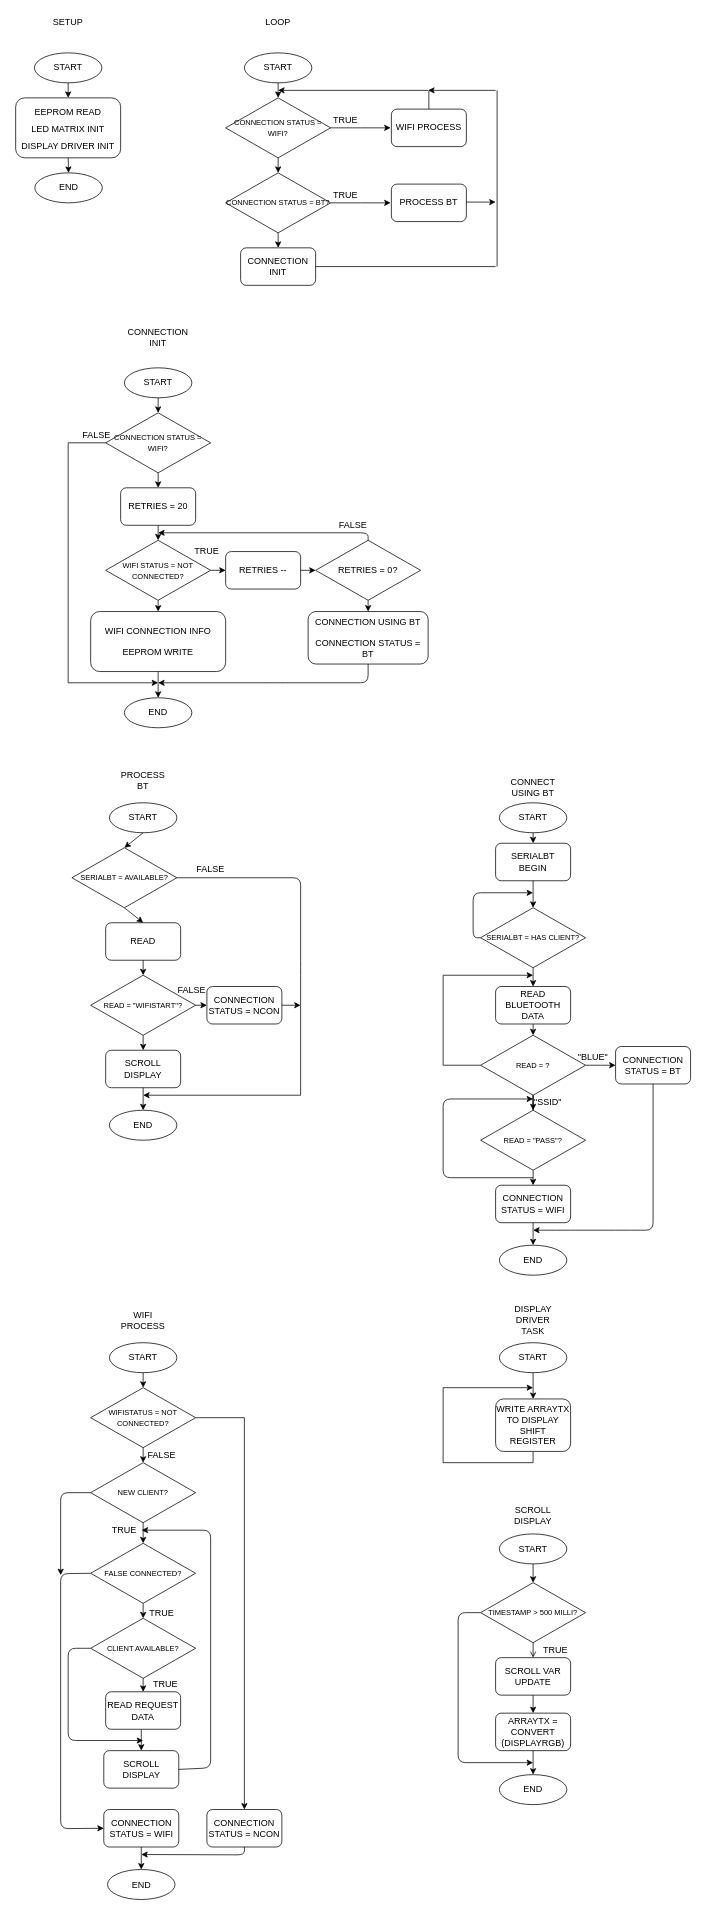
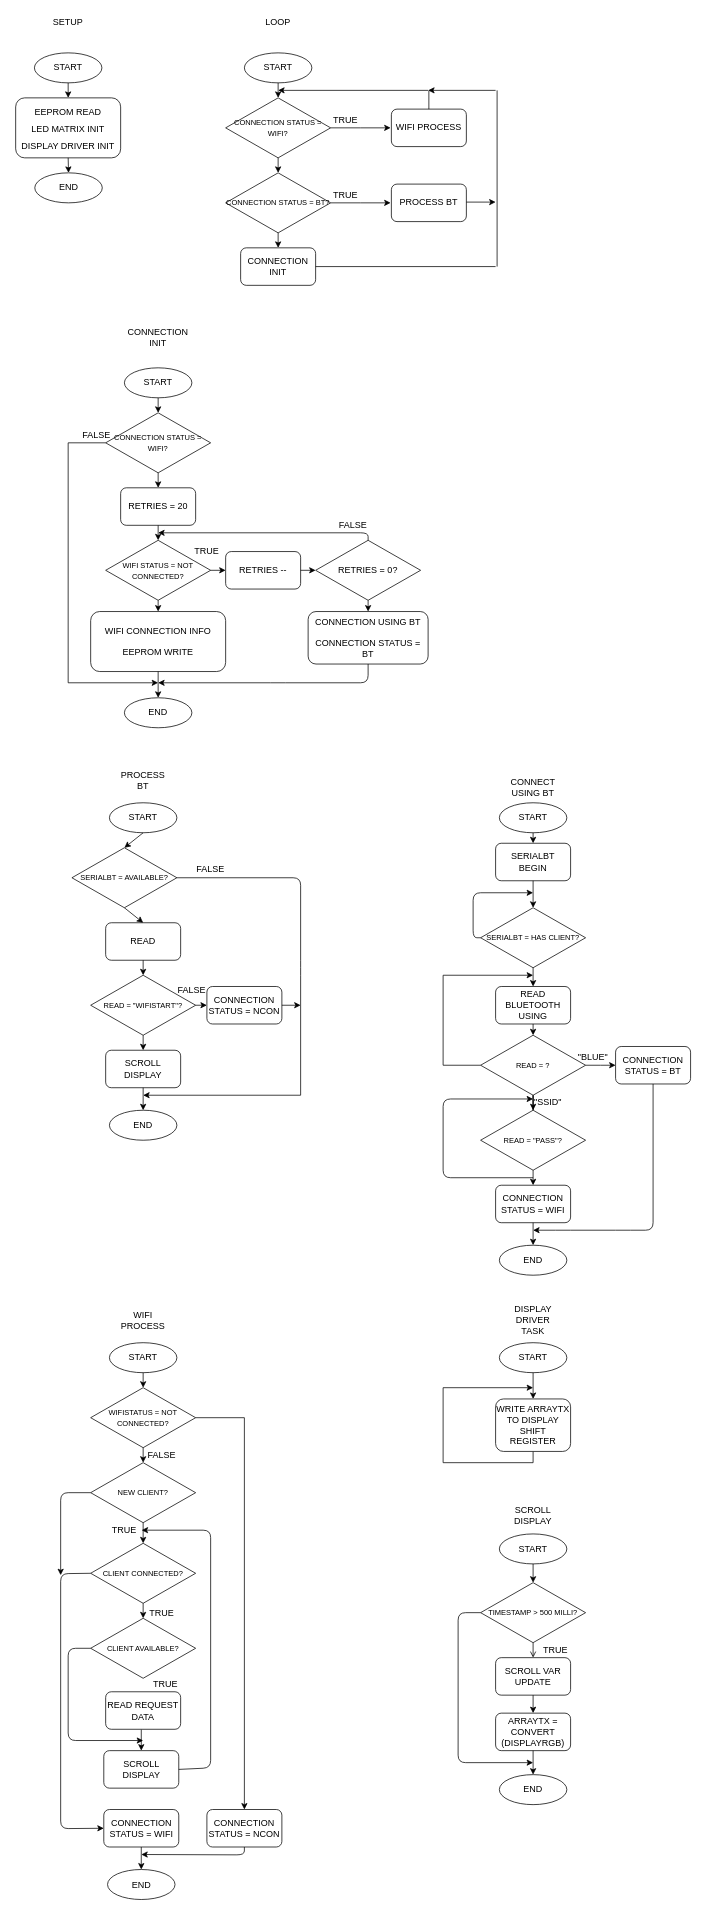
node "READ BLUETOOTH DATA": label "READ BLUETOOTH DATA" -> "READ BLUETOOTH USING"
node "FALSE CONNECTED?": label "FALSE CONNECTED?" -> "CLIENT CONNECTED?"
edge "CLIENT AVAILABLE?" -> "READ REQUEST DATA": removed
